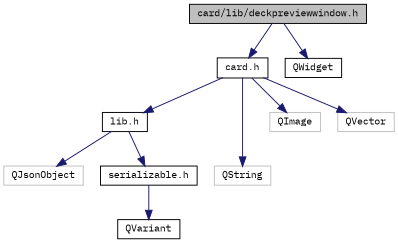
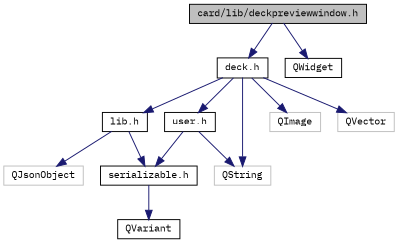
node "card.h": label "card.h" -> "deck.h"
node "user.h": added
